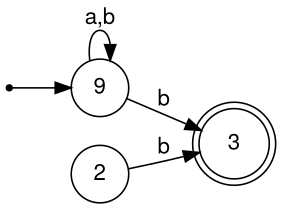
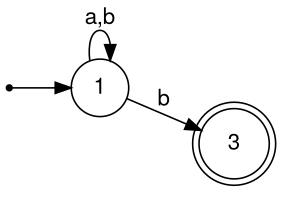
node "9": label "9" -> "1"
node "2": removed
